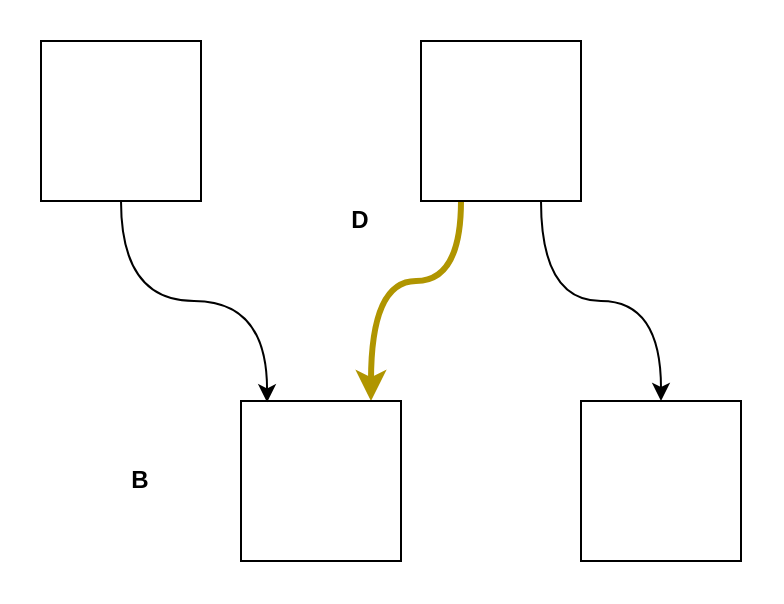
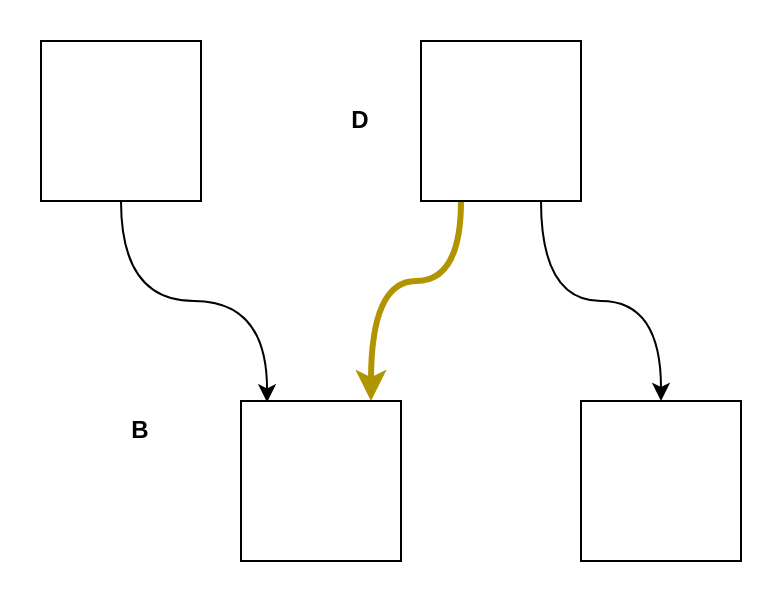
node "D": moved (361, 221) -> (361, 121)
node "B": moved (141, 481) -> (141, 431)
